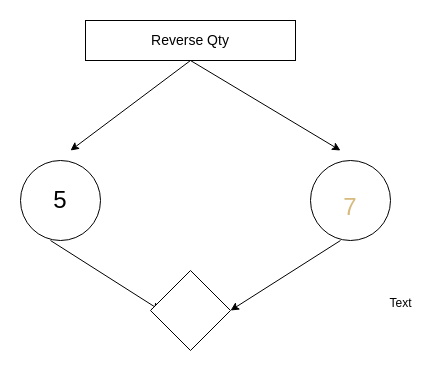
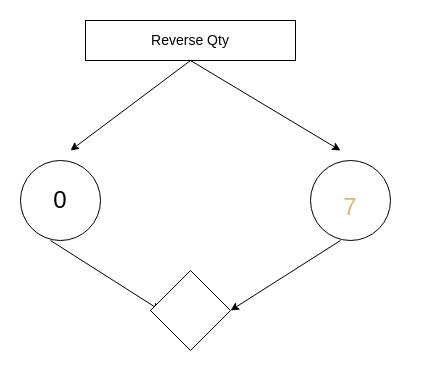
node "5": label "5" -> "0"
node "Text": removed
